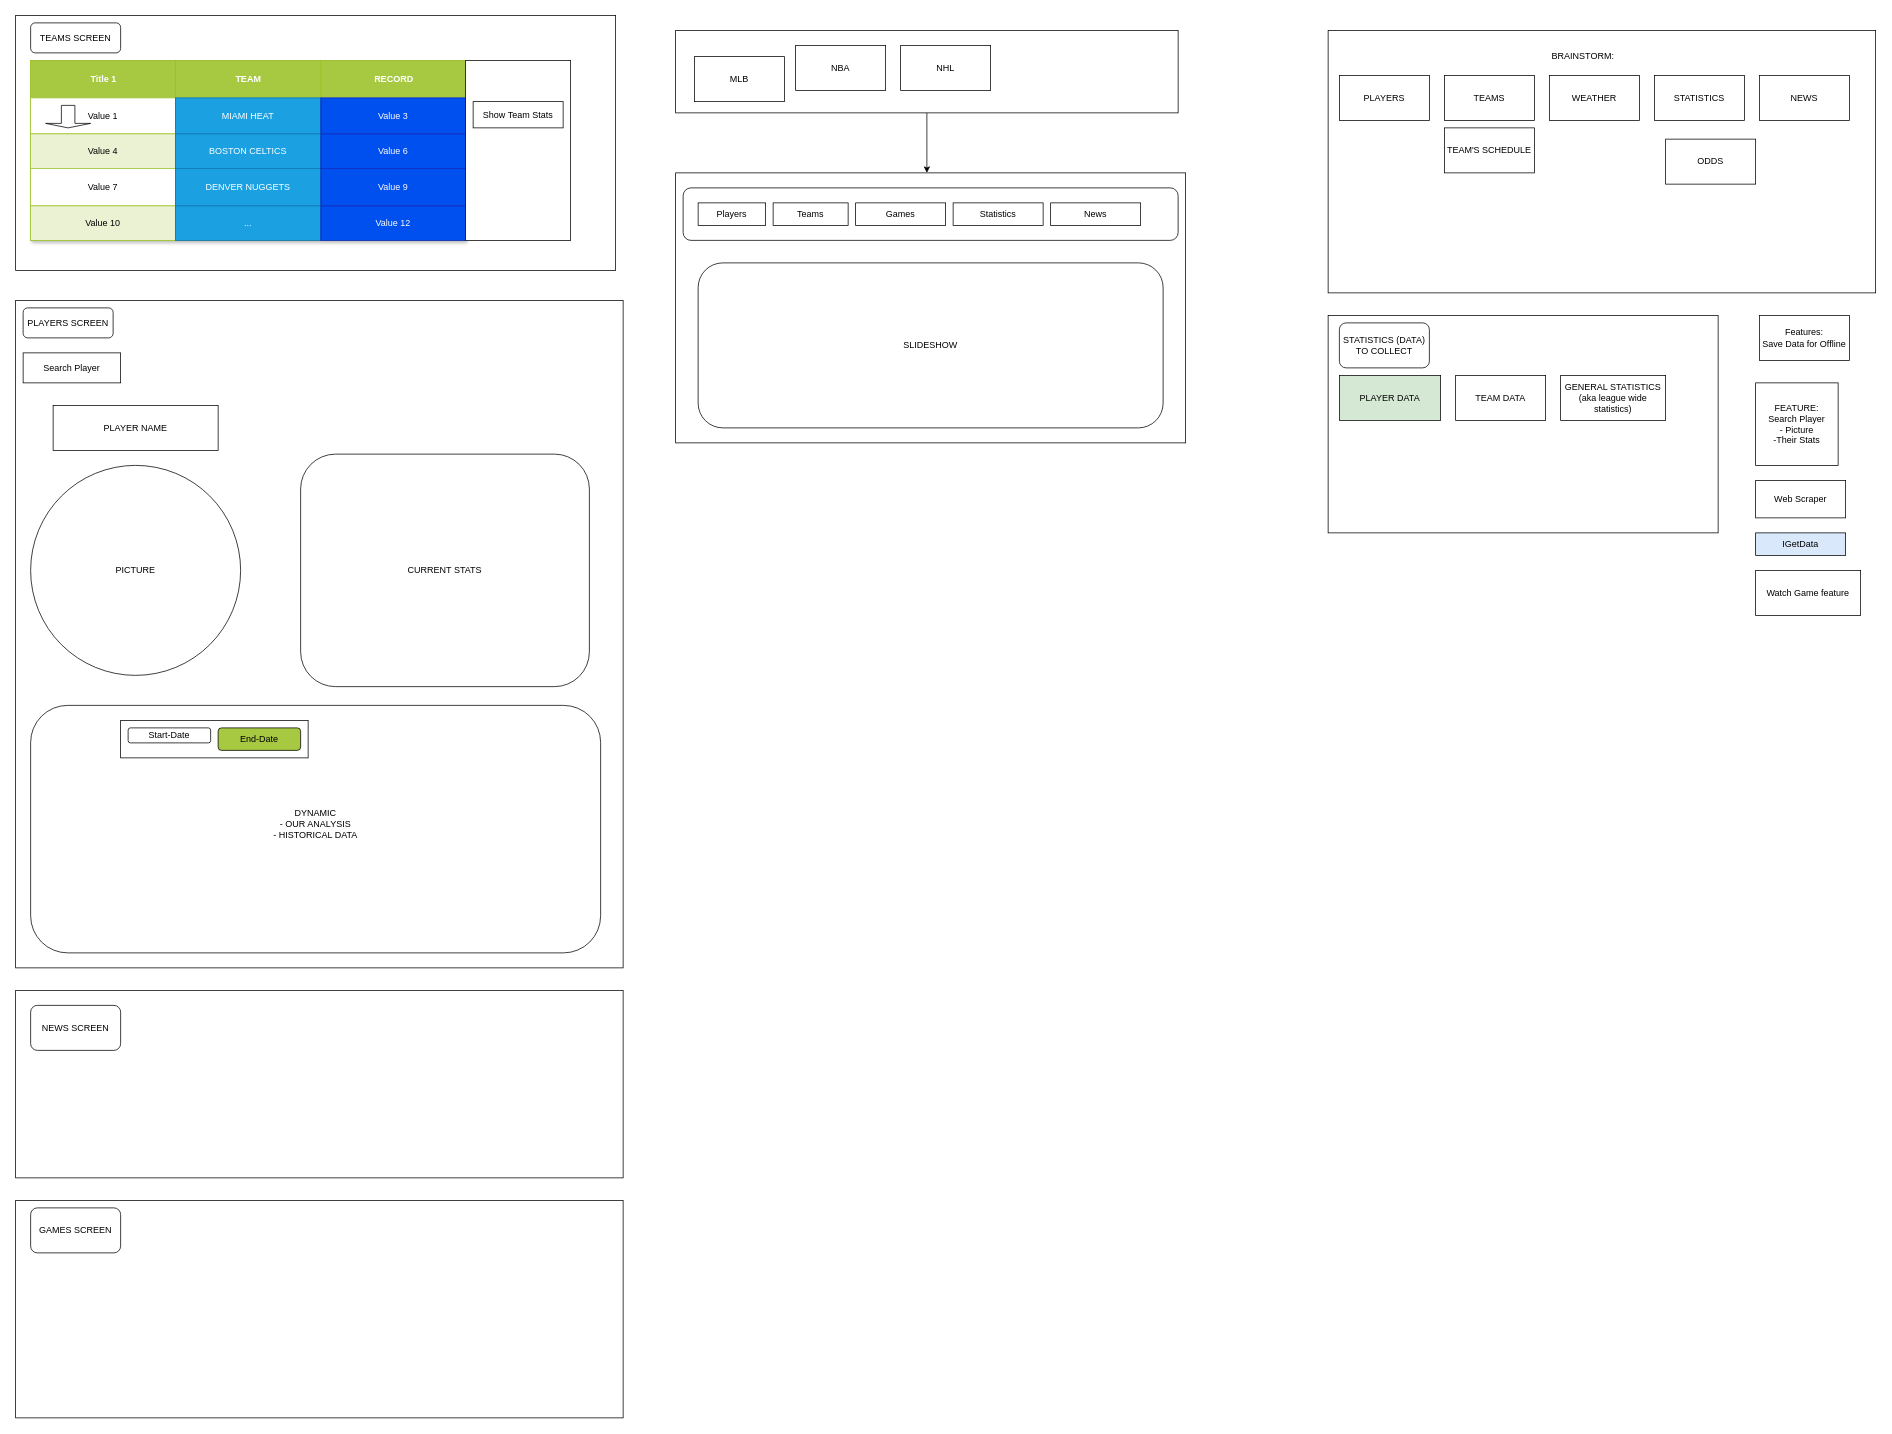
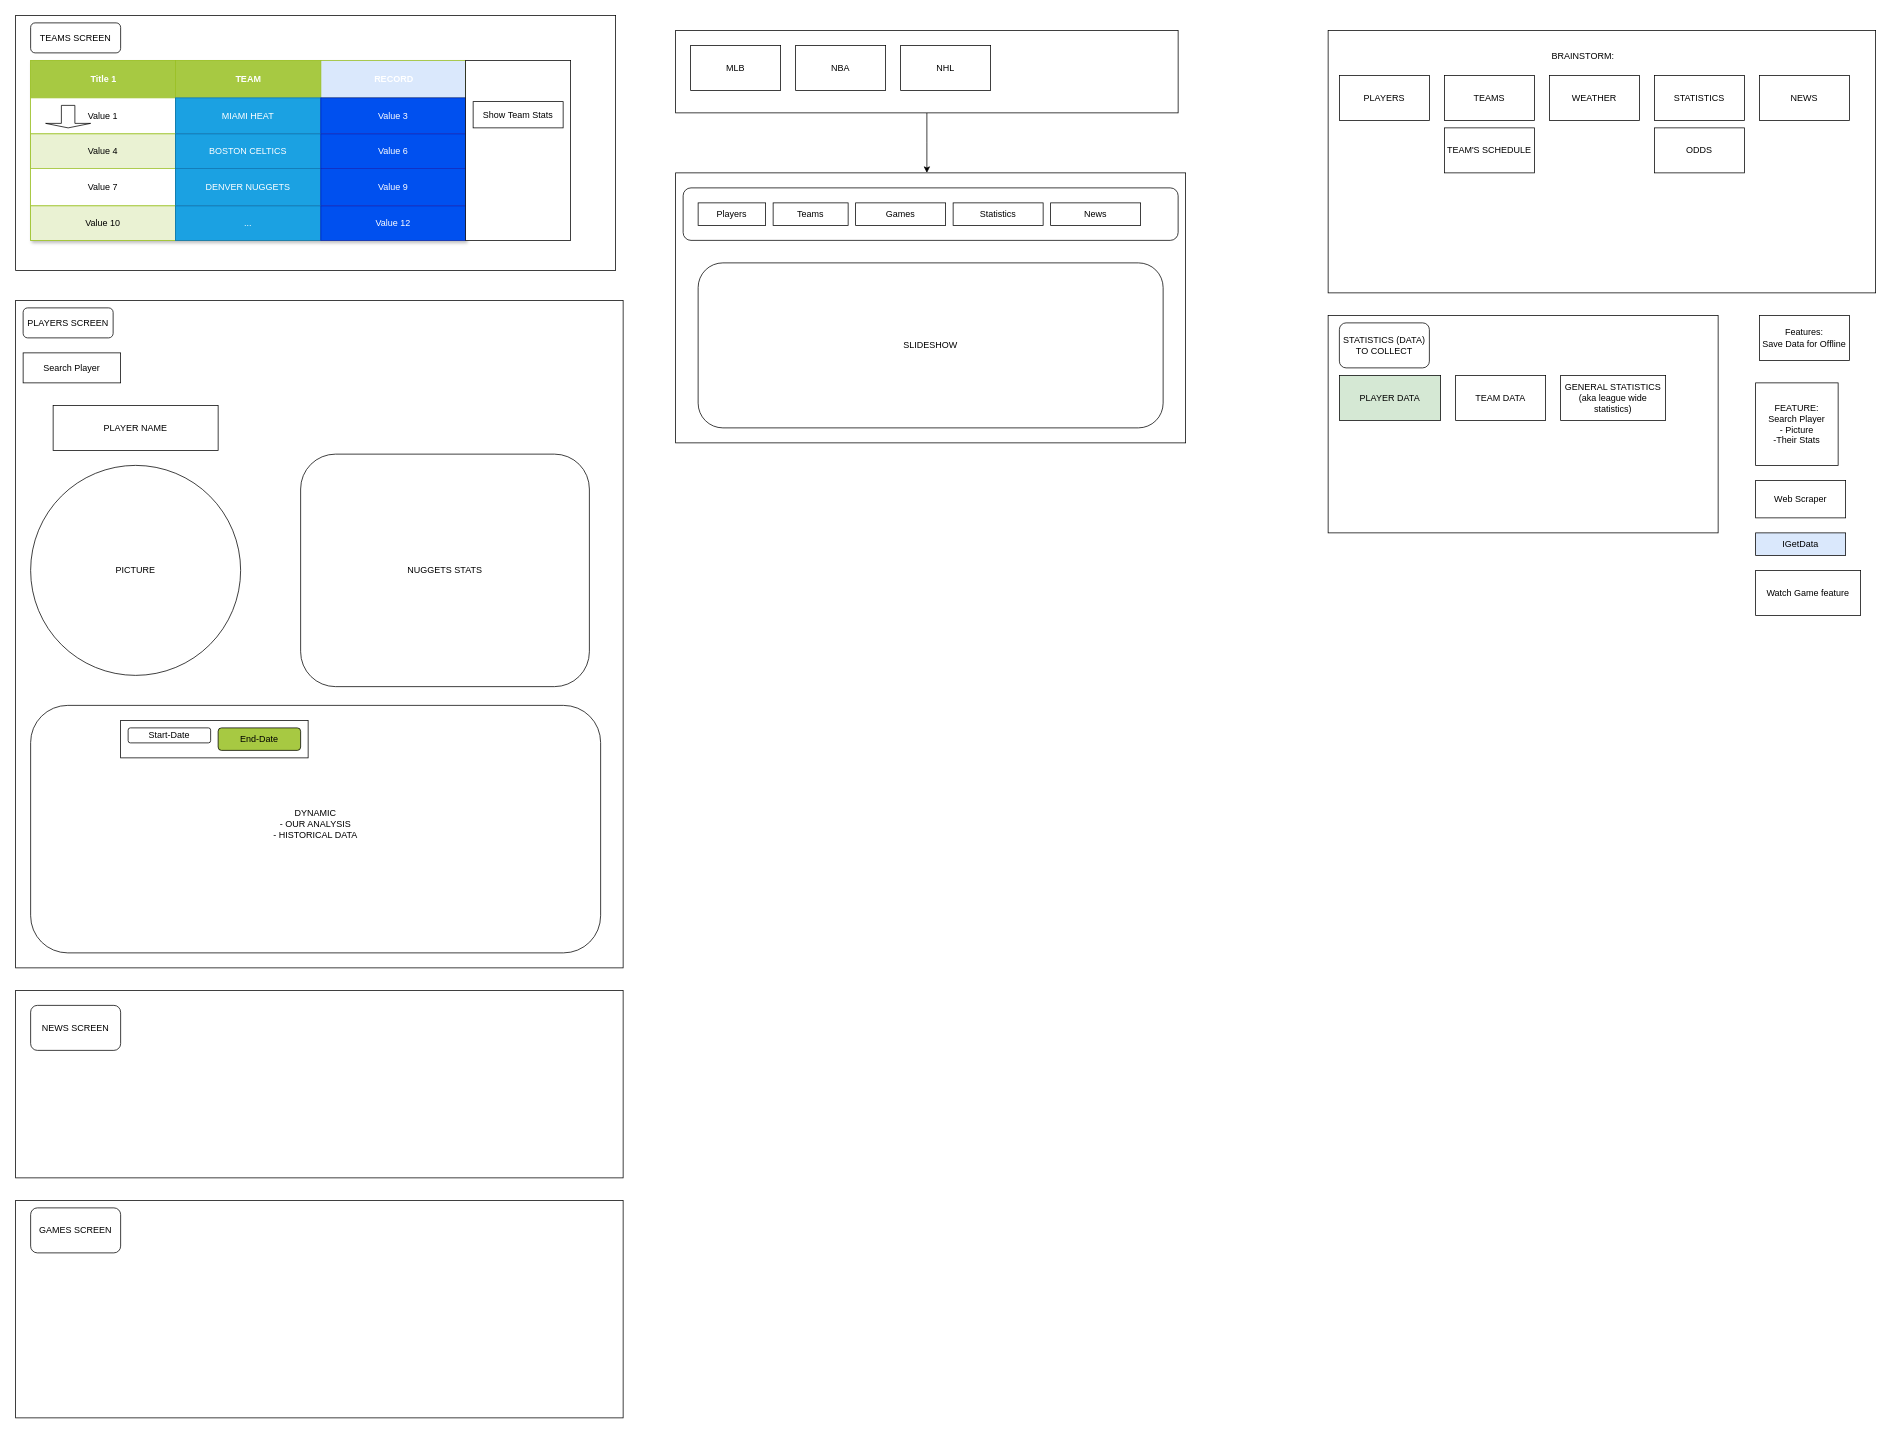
node "RECORD": fillcolor #a7c942 -> #dae8fc
node "MLB": moved (739, 79) -> (735, 68)
node "ODDS": moved (1710, 162) -> (1699, 150)
node "CURRENT STATS": label "CURRENT STATS" -> "NUGGETS STATS"
